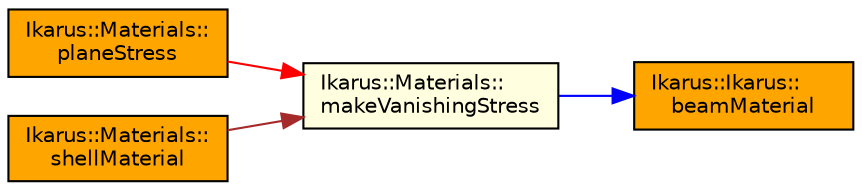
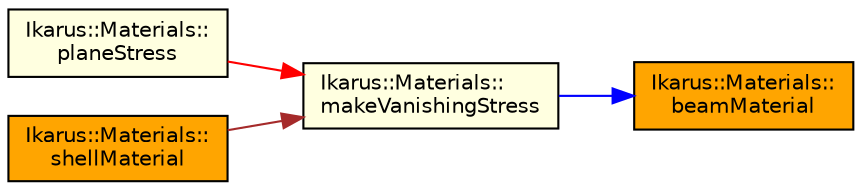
node "Ikarus::Materials:: planeStress": fillcolor orange -> lightyellow
node "Ikarus::Ikarus:: beamMaterial": label "Ikarus::Ikarus:: beamMaterial" -> "Ikarus::Materials:: beamMaterial"
